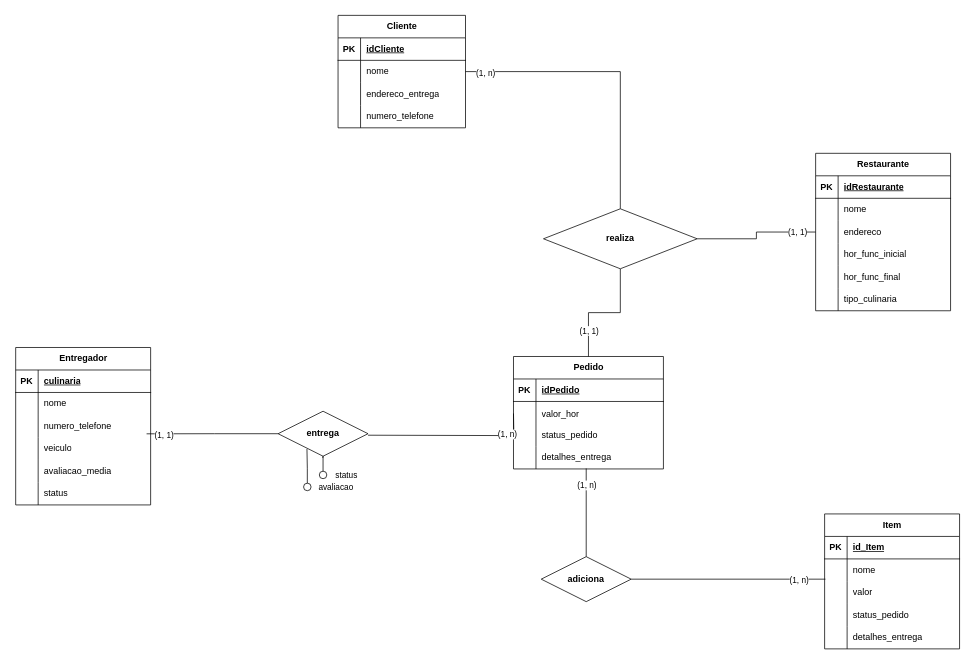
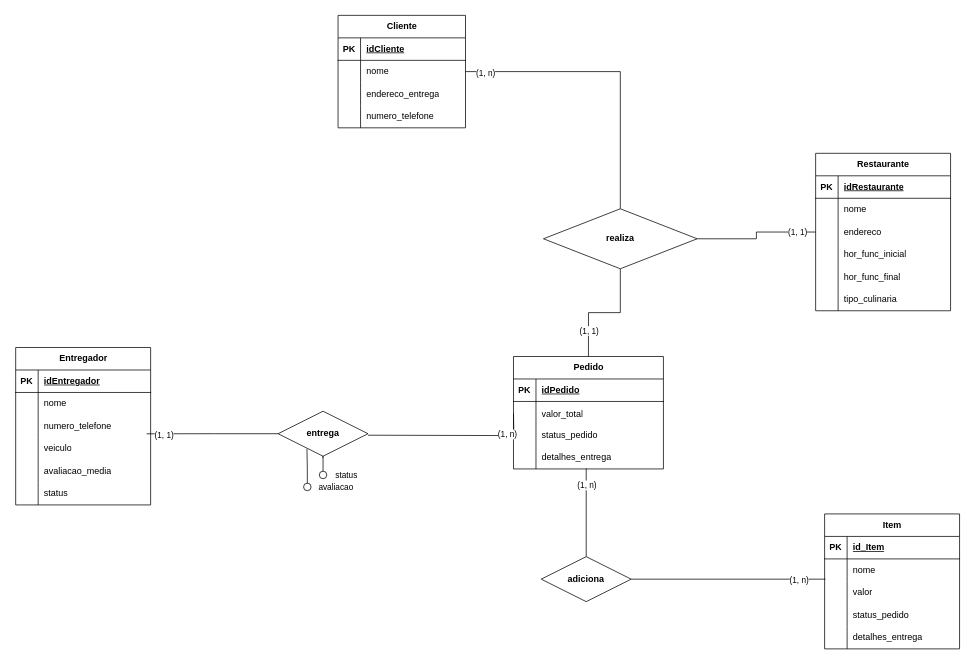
node "culinaria": label "culinaria" -> "idEntregador"
node "valor_hor": label "valor_hor" -> "valor_total"
